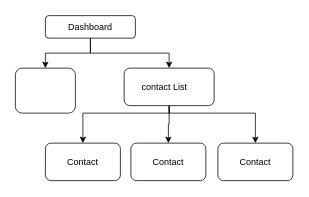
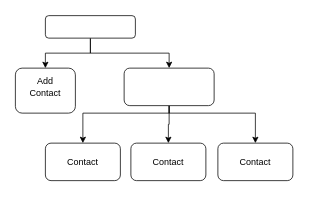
node "Dashboard": removed
node "Add Contact": added
node "contact List": removed
